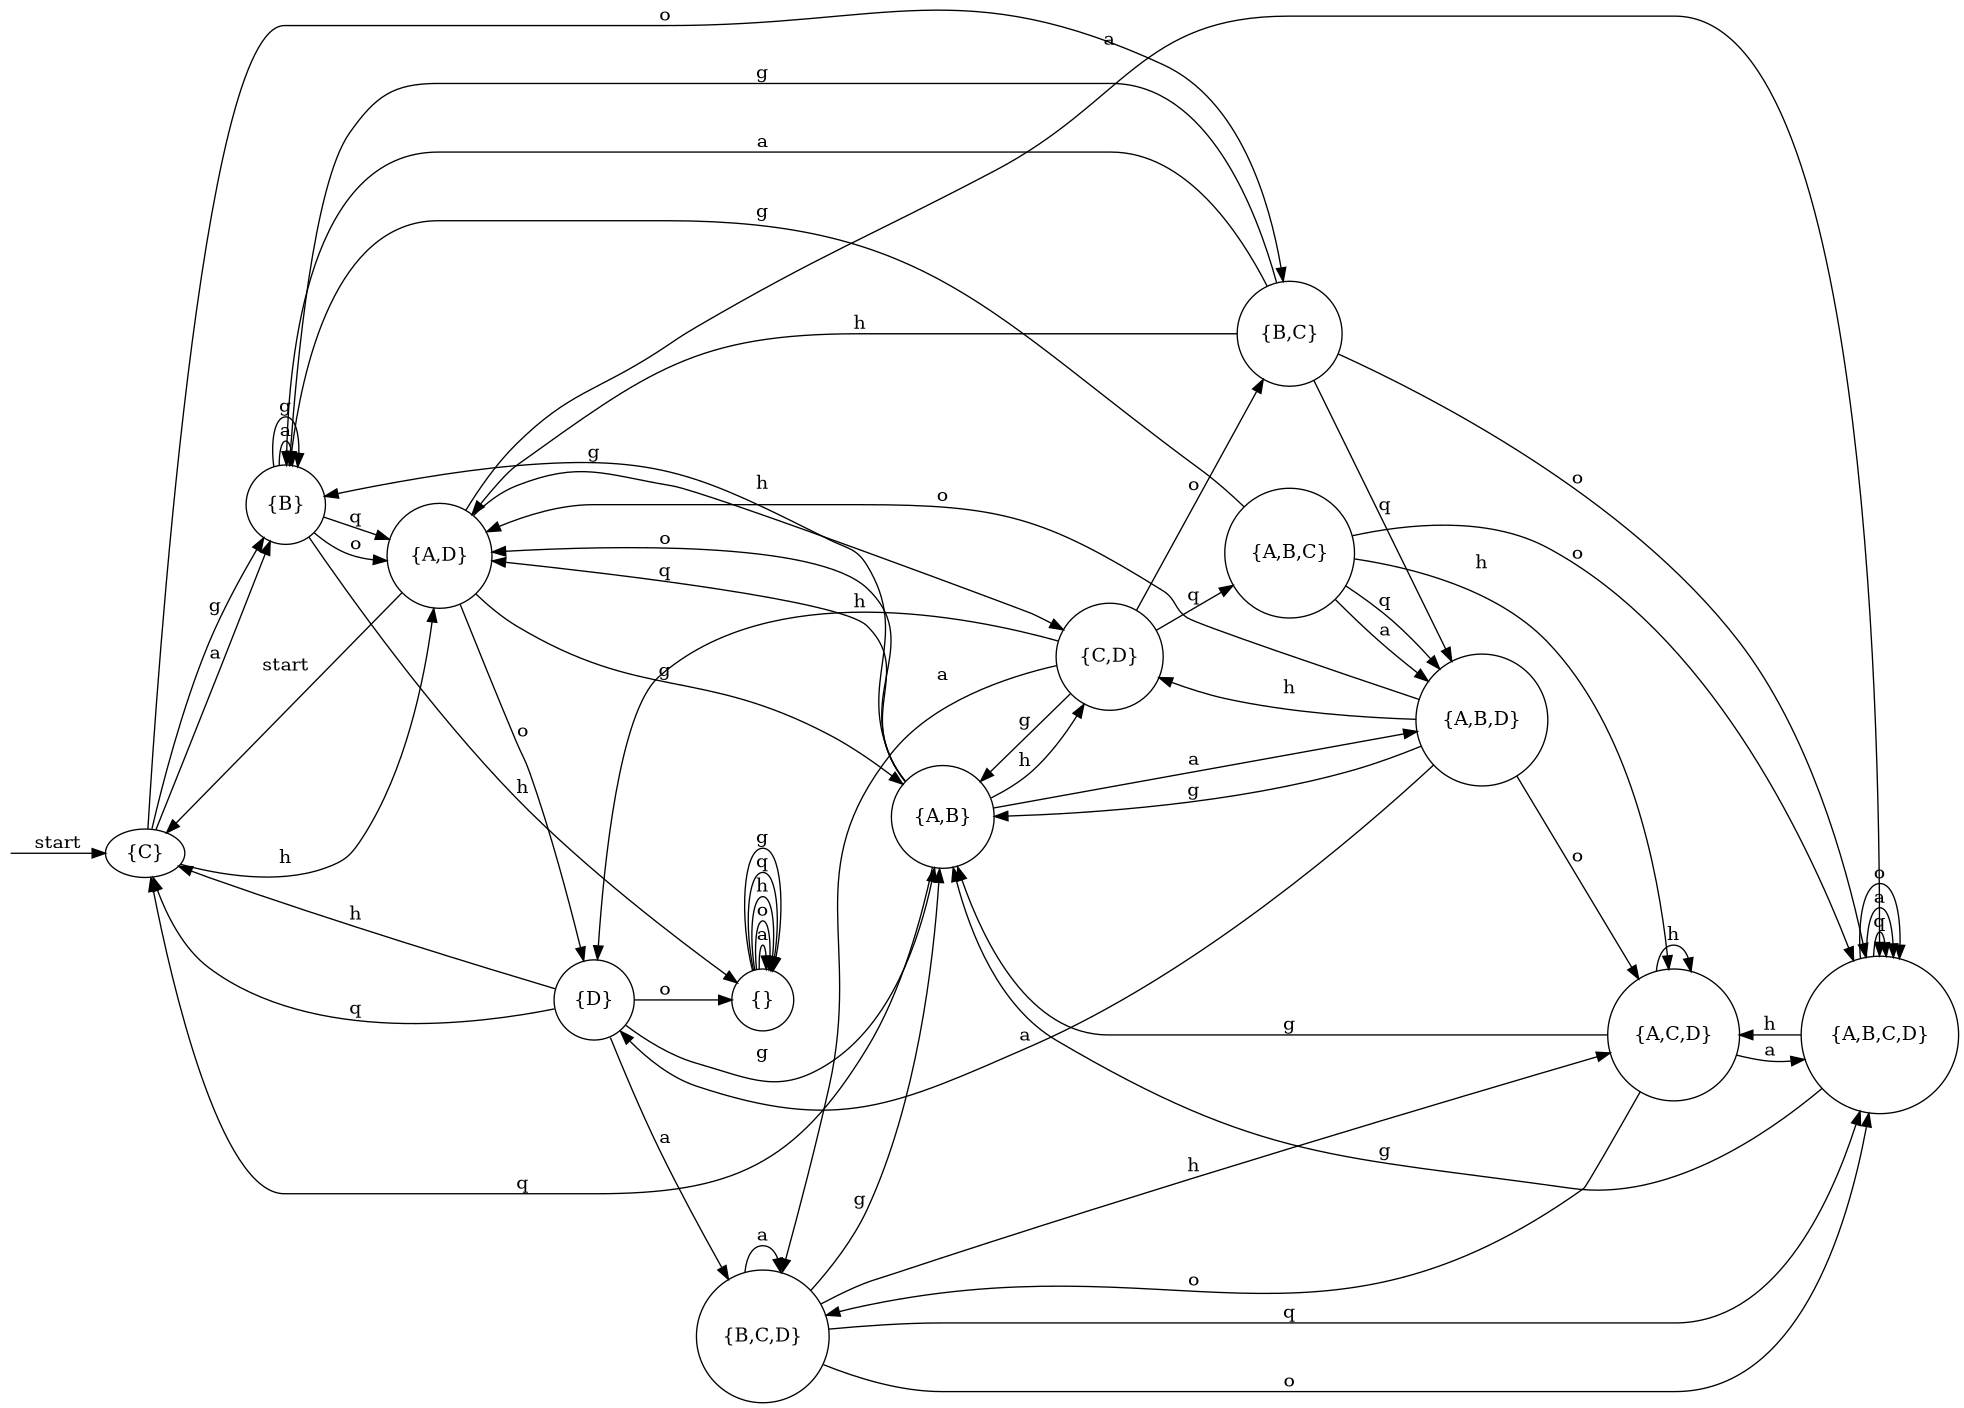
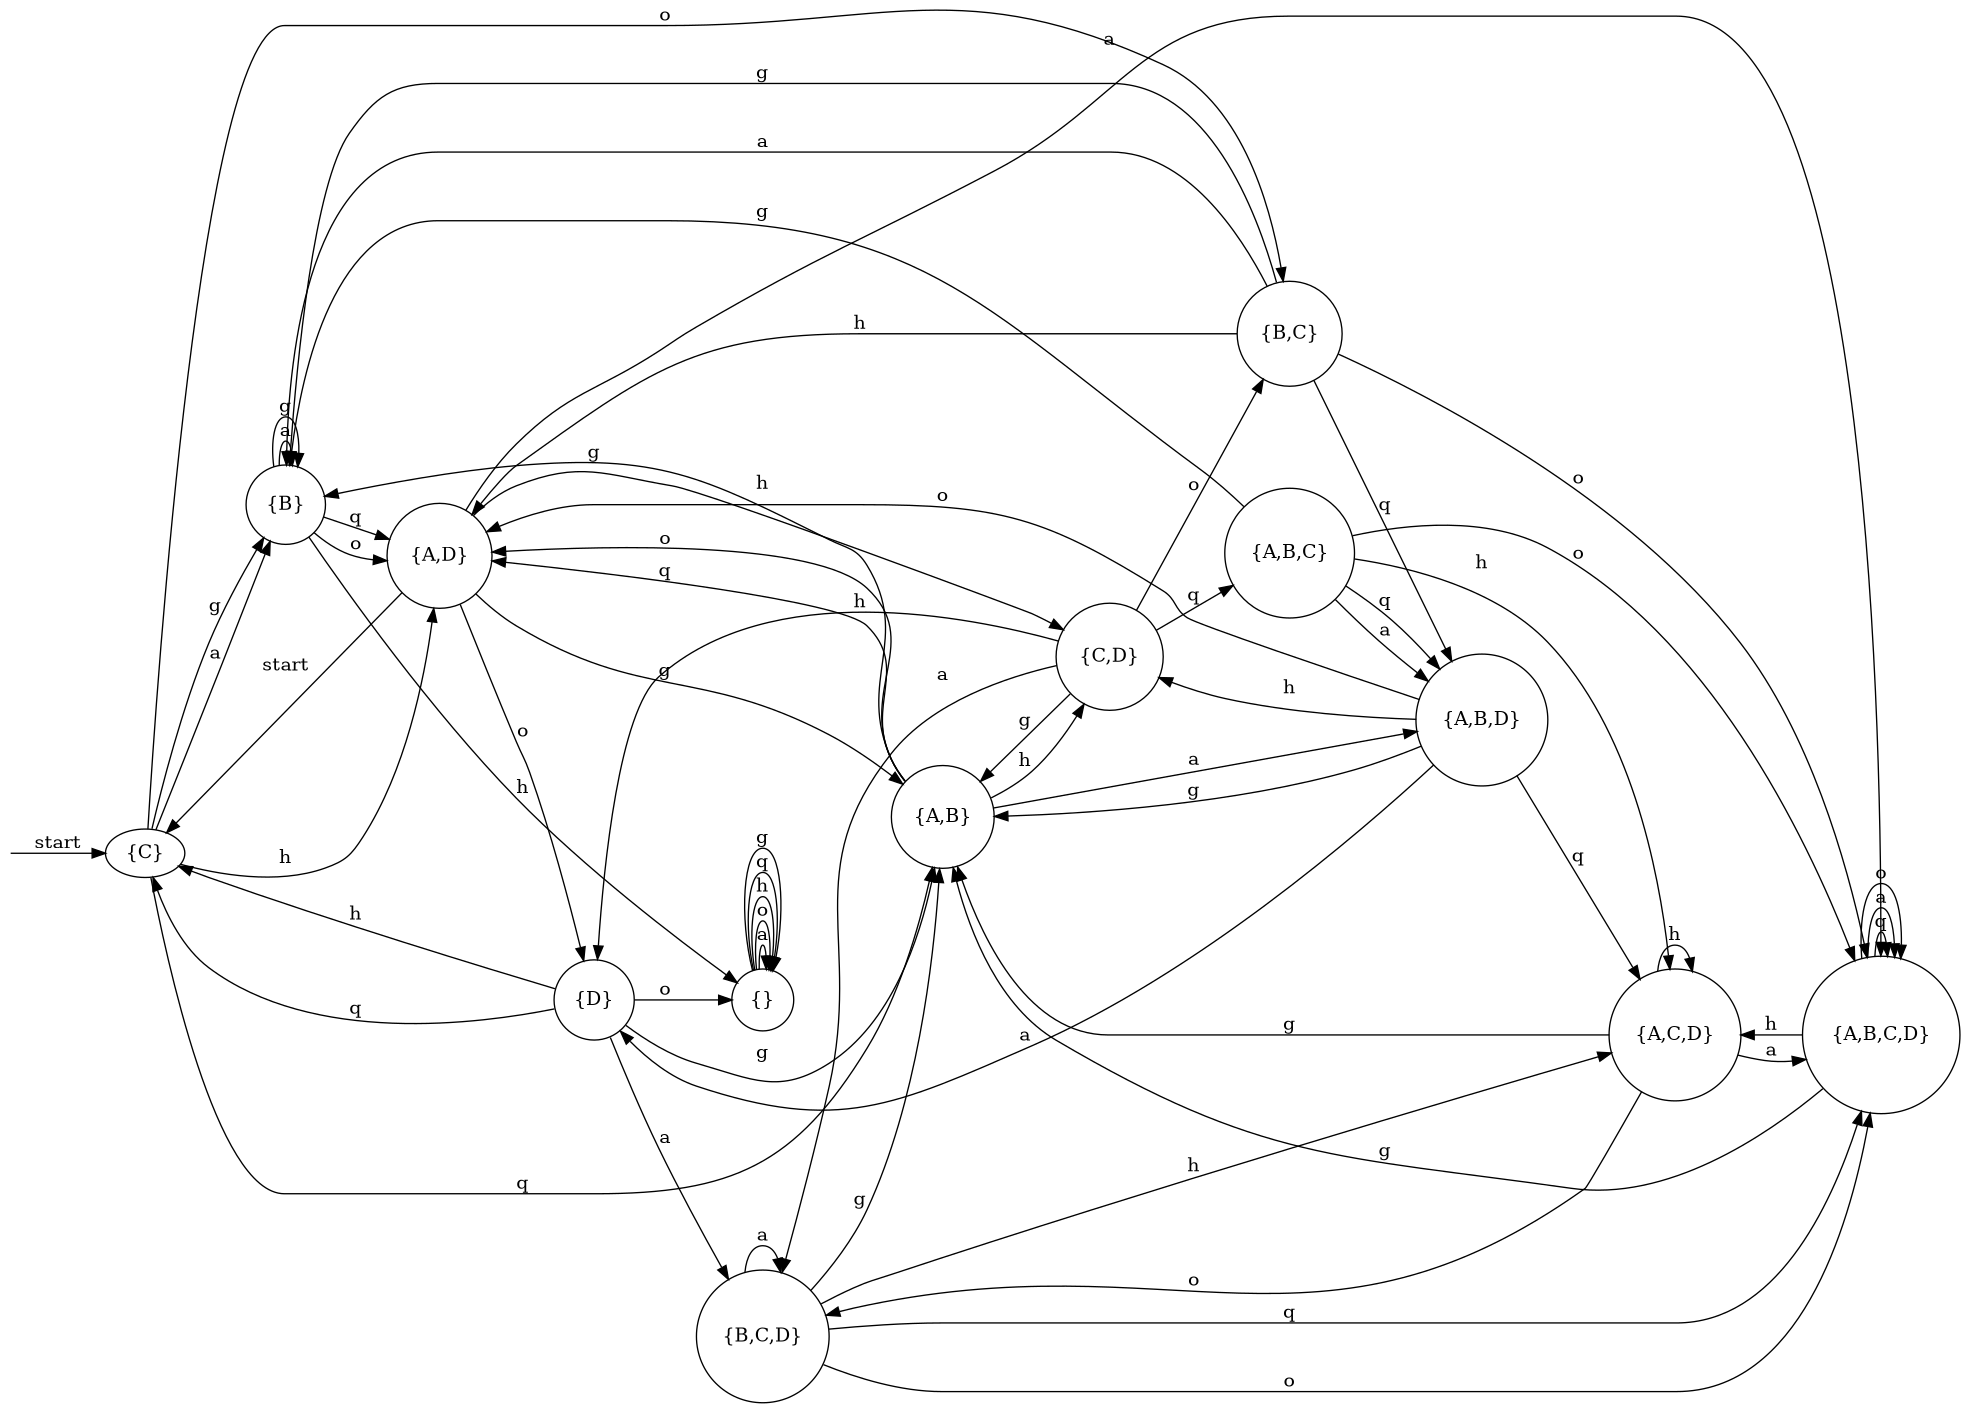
edge "{A,B,D}" -> "{A,C,D}": label "o" -> "q"
edge "{A,B}" -> "{C}": reversed
